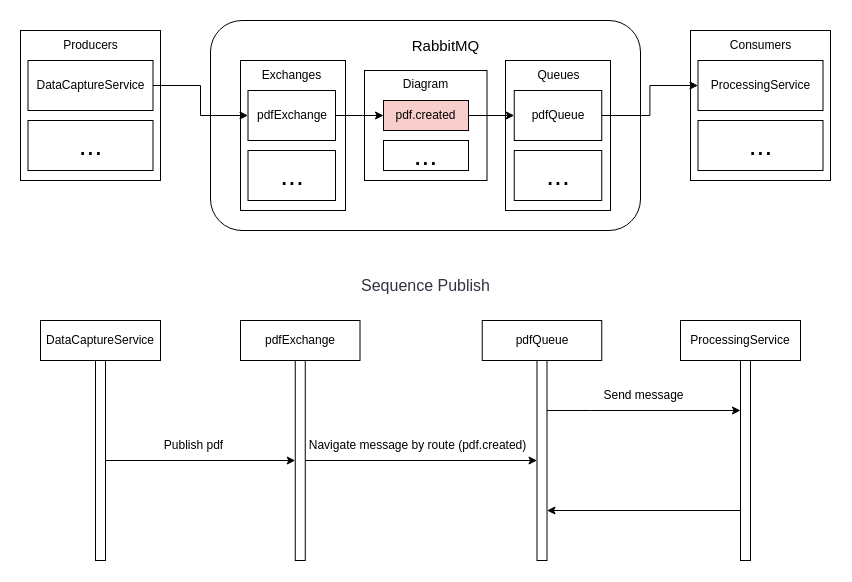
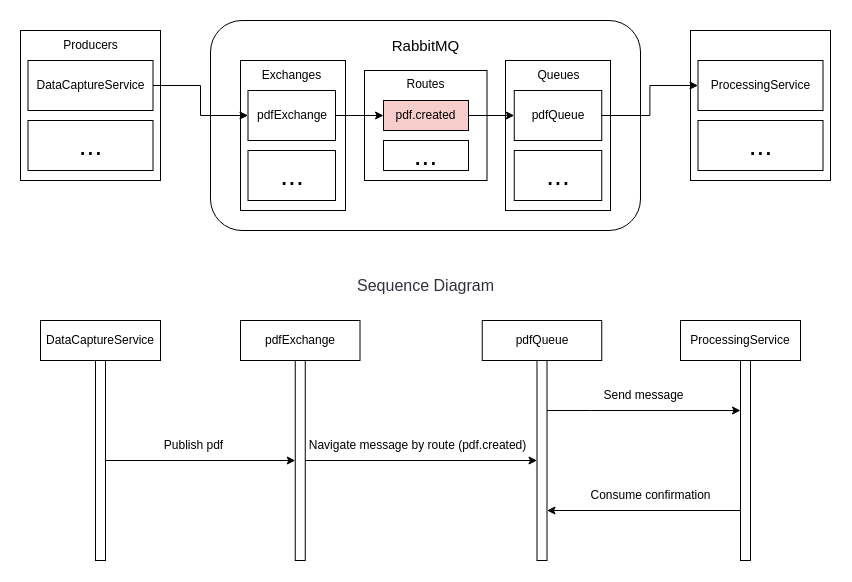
node "RabbitMQ": moved (446, 46) -> (426, 46)
node "Consumers": removed
node "Diagram": label "Diagram" -> "Routes"
node "Sequence Publish": label "Sequence Publish" -> "Sequence Diagram"
node "Consume confirmation": added
